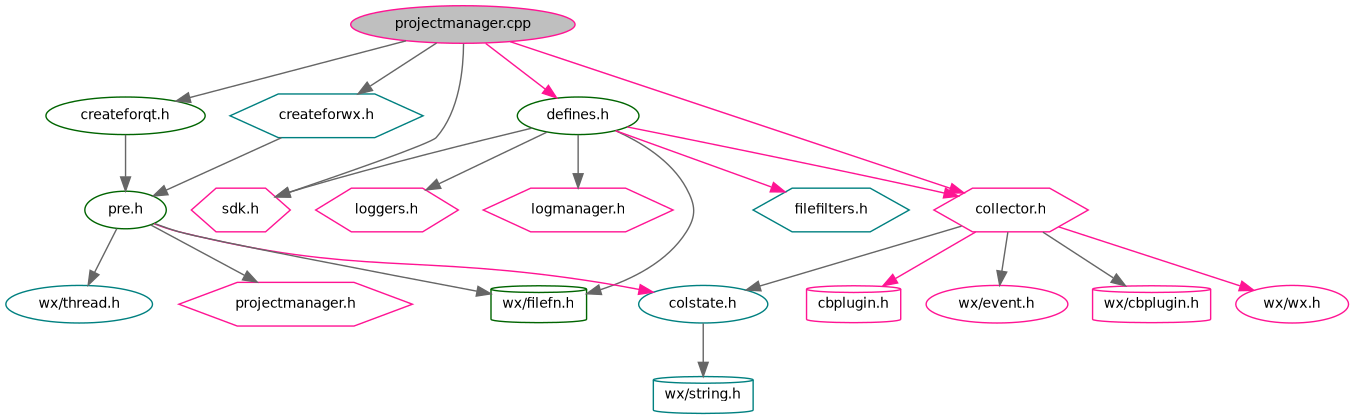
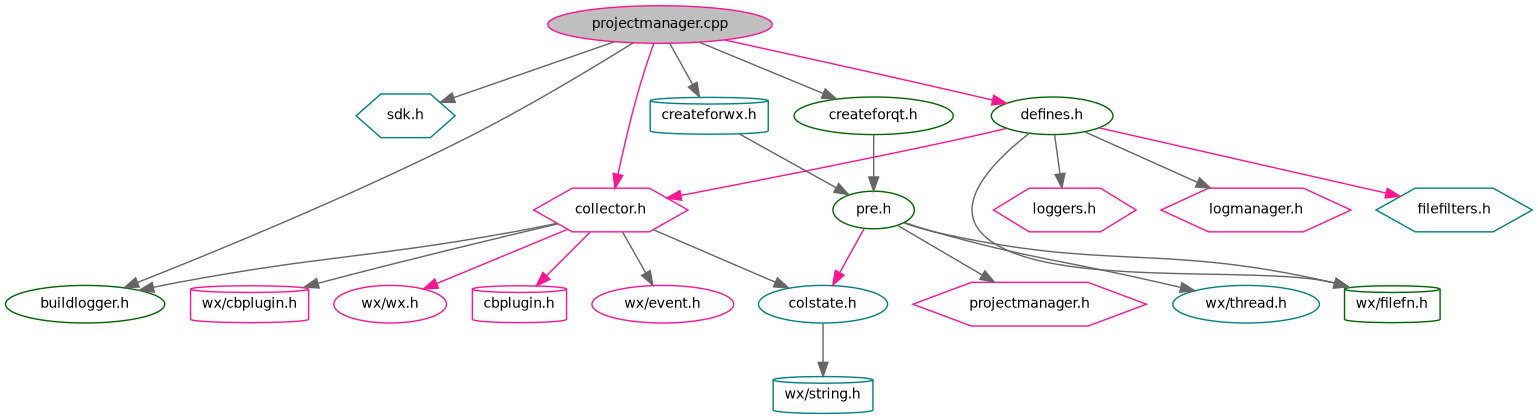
node "createforwx.h": shape hexagon -> cylinder
edge "defines.h" -> "sdk.h": removed
node "sdk.h": color deeppink -> teal
node "buildlogger.h": added
